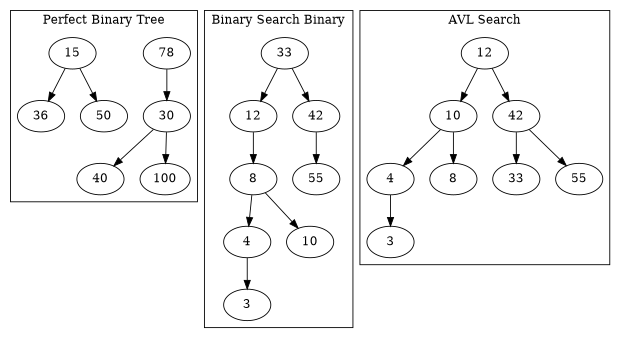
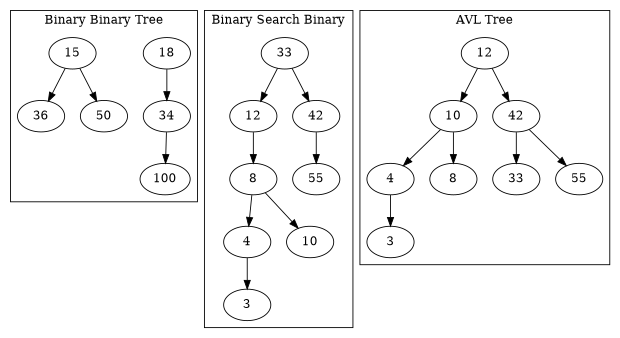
cluster "Perfect Binary Tree": label "Perfect Binary Tree" -> "Binary Binary Tree"
cluster "AVL Search": label "AVL Search" -> "AVL Tree"
node "78": label "78" -> "18"
node "30": label "30" -> "34"
node "40": removed
